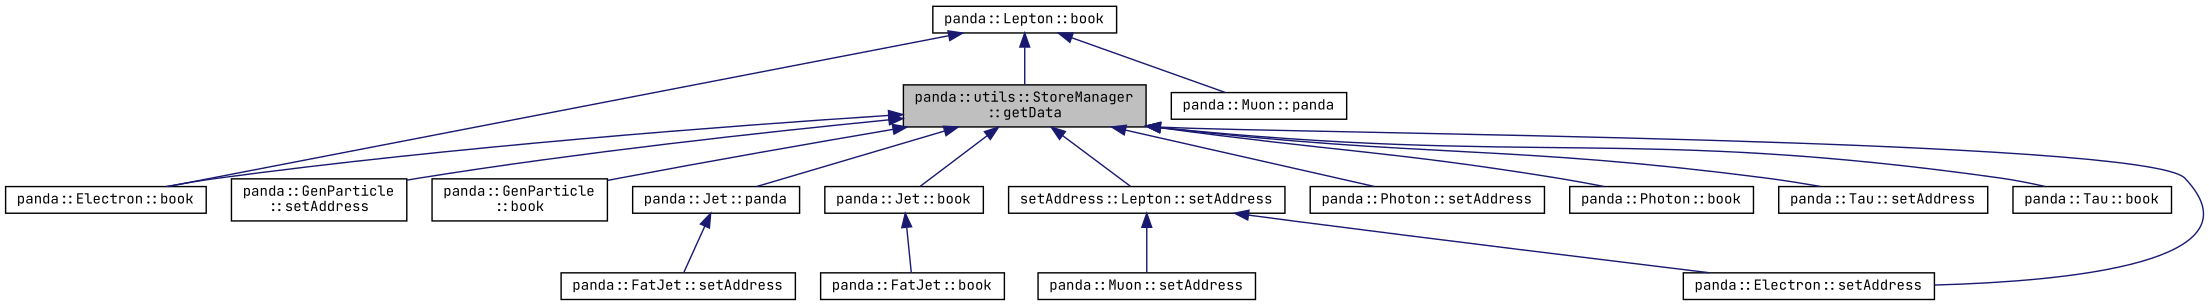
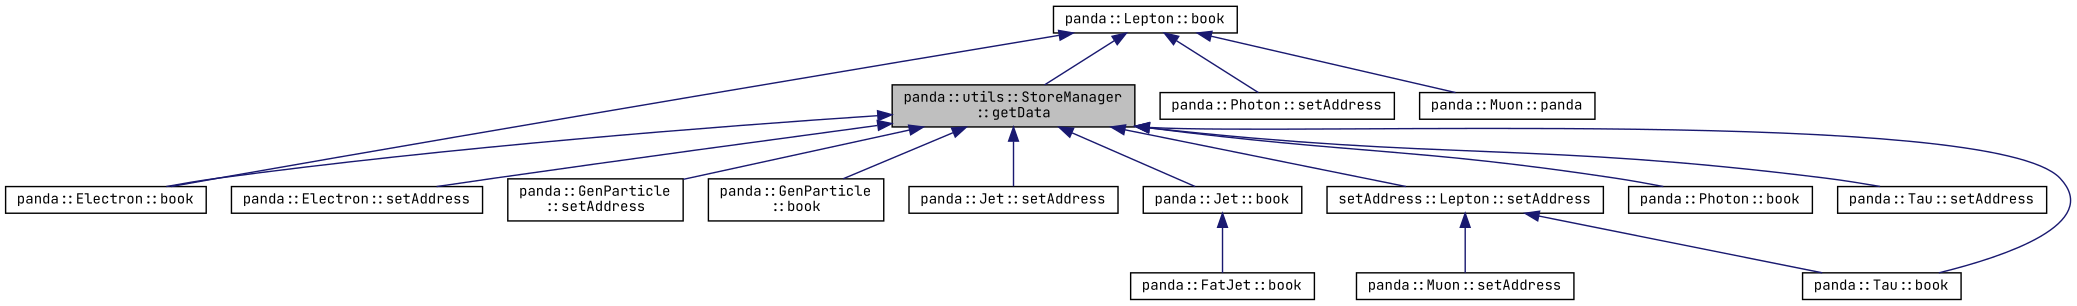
edge "panda::Photon::setAddress" -> "panda::utils::StoreManager ::getData": now "panda::Photon::setAddress" -> "panda::Lepton::book"
node "panda::Jet::panda": label "panda::Jet::panda" -> "panda::Jet::setAddress"
edge "panda::Electron::setAddress" -> "setAddress::Lepton::setAddress": now "panda::Tau::book" -> "setAddress::Lepton::setAddress"
node "panda::FatJet::setAddress": removed
